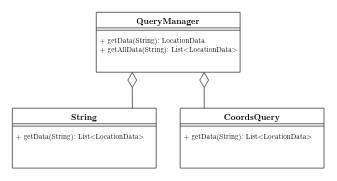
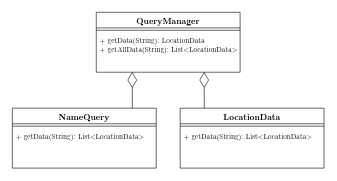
node "String": label "String" -> "NameQuery"
node "CoordsQuery": label "CoordsQuery" -> "LocationData"
